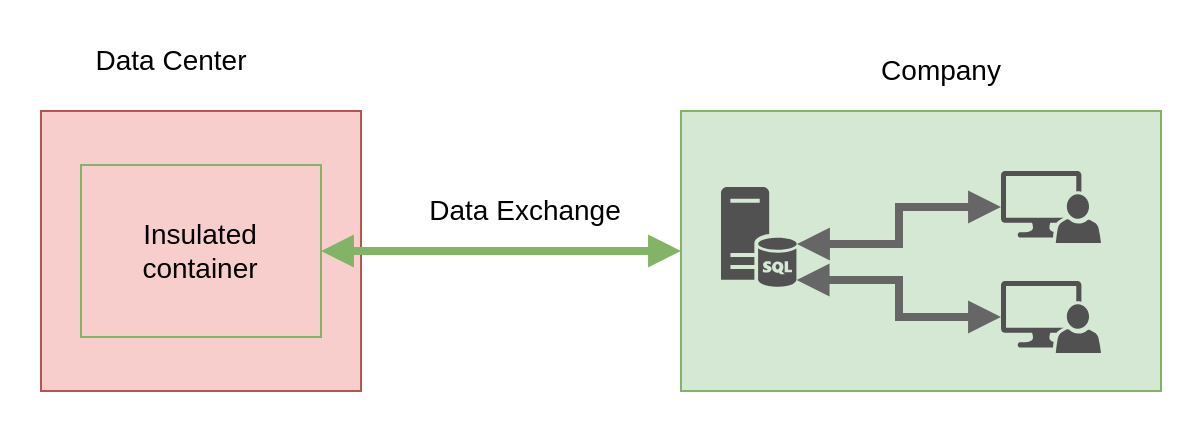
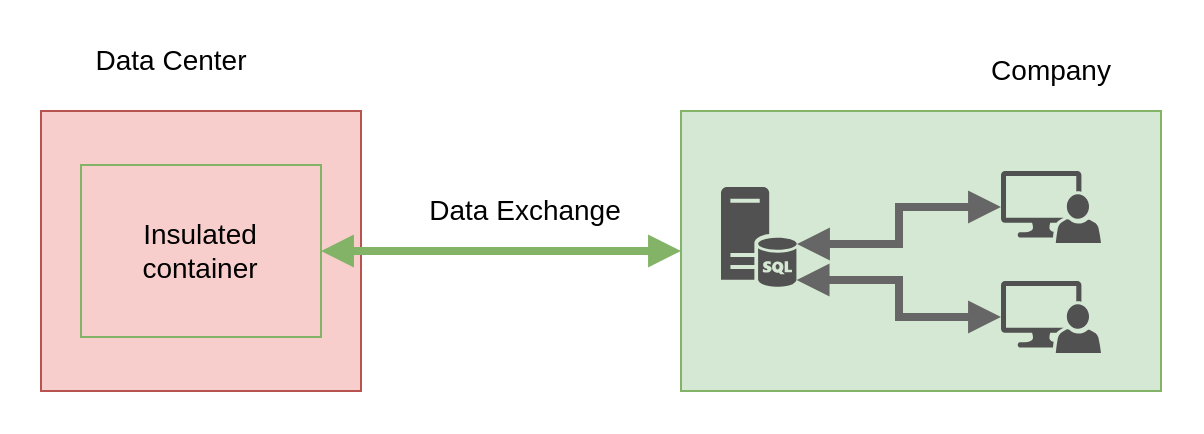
node "Company": moved (941, 71) -> (1051, 71)
